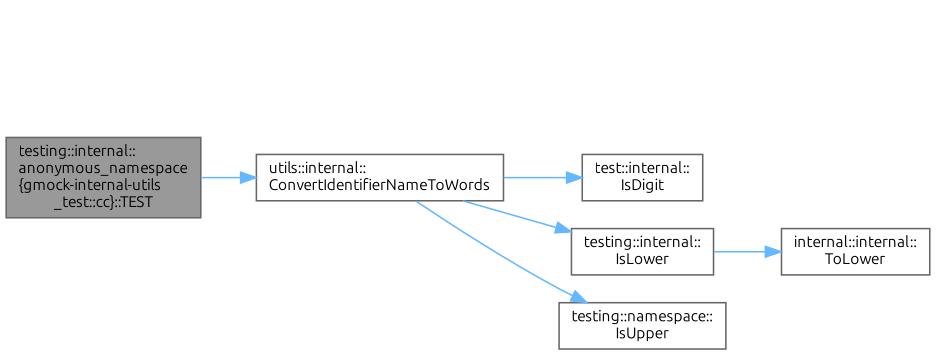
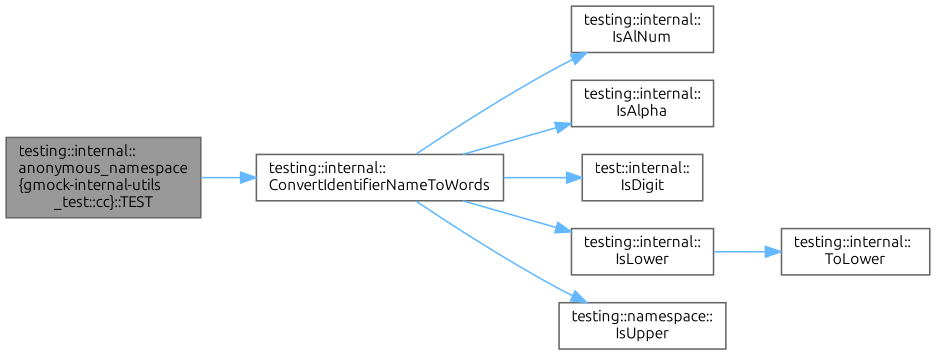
node "testing::internal:: IsAlNum": added
node "testing::internal:: IsAlpha": added
node "utils::internal:: ConvertIdentifierNameToWords": label "utils::internal:: ConvertIdentifierNameToWords" -> "testing::internal:: ConvertIdentifierNameToWords"
node "internal::internal:: ToLower": label "internal::internal:: ToLower" -> "testing::internal:: ToLower"
